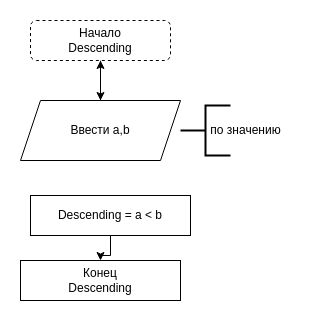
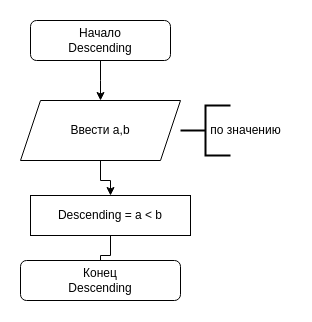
node "Начало Descending": style dashed -> solid
edge "Ввести a,b" -> "Начало Descending": now "Ввести a,b" -> "Descending = a < b"
edge "Descending = a < b" -> "Конец Descending": arrowhead classic -> none
node "Конец Descending": shape rectangle -> rounded rectangle
